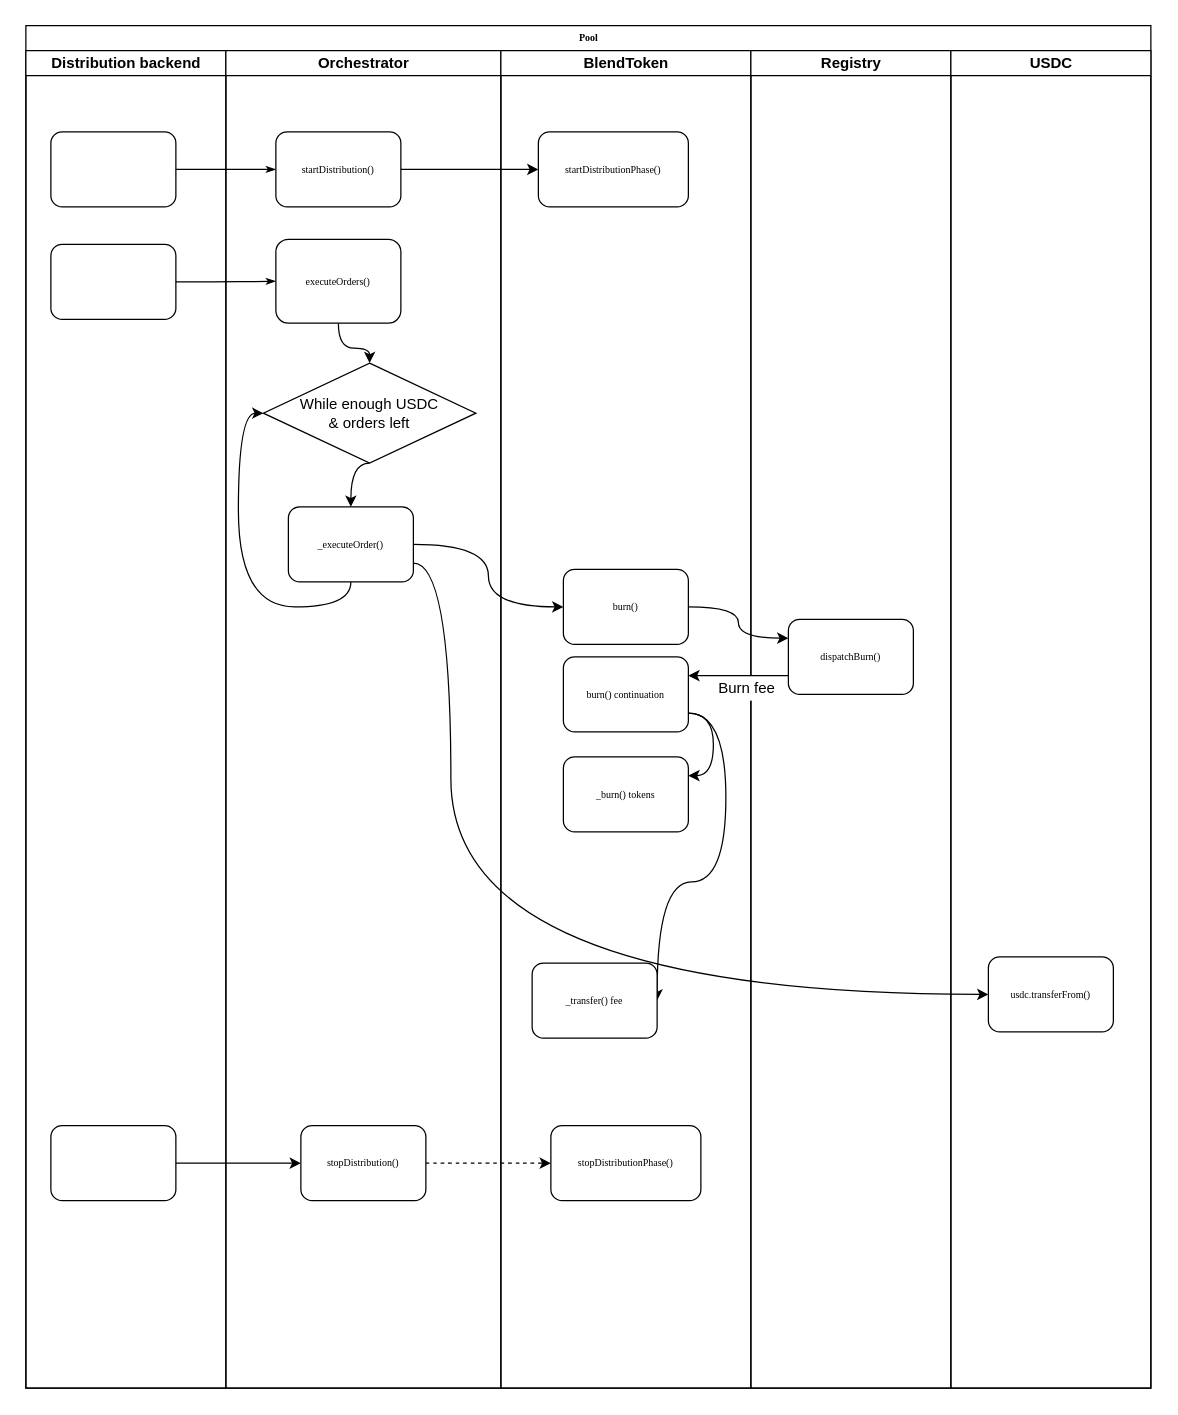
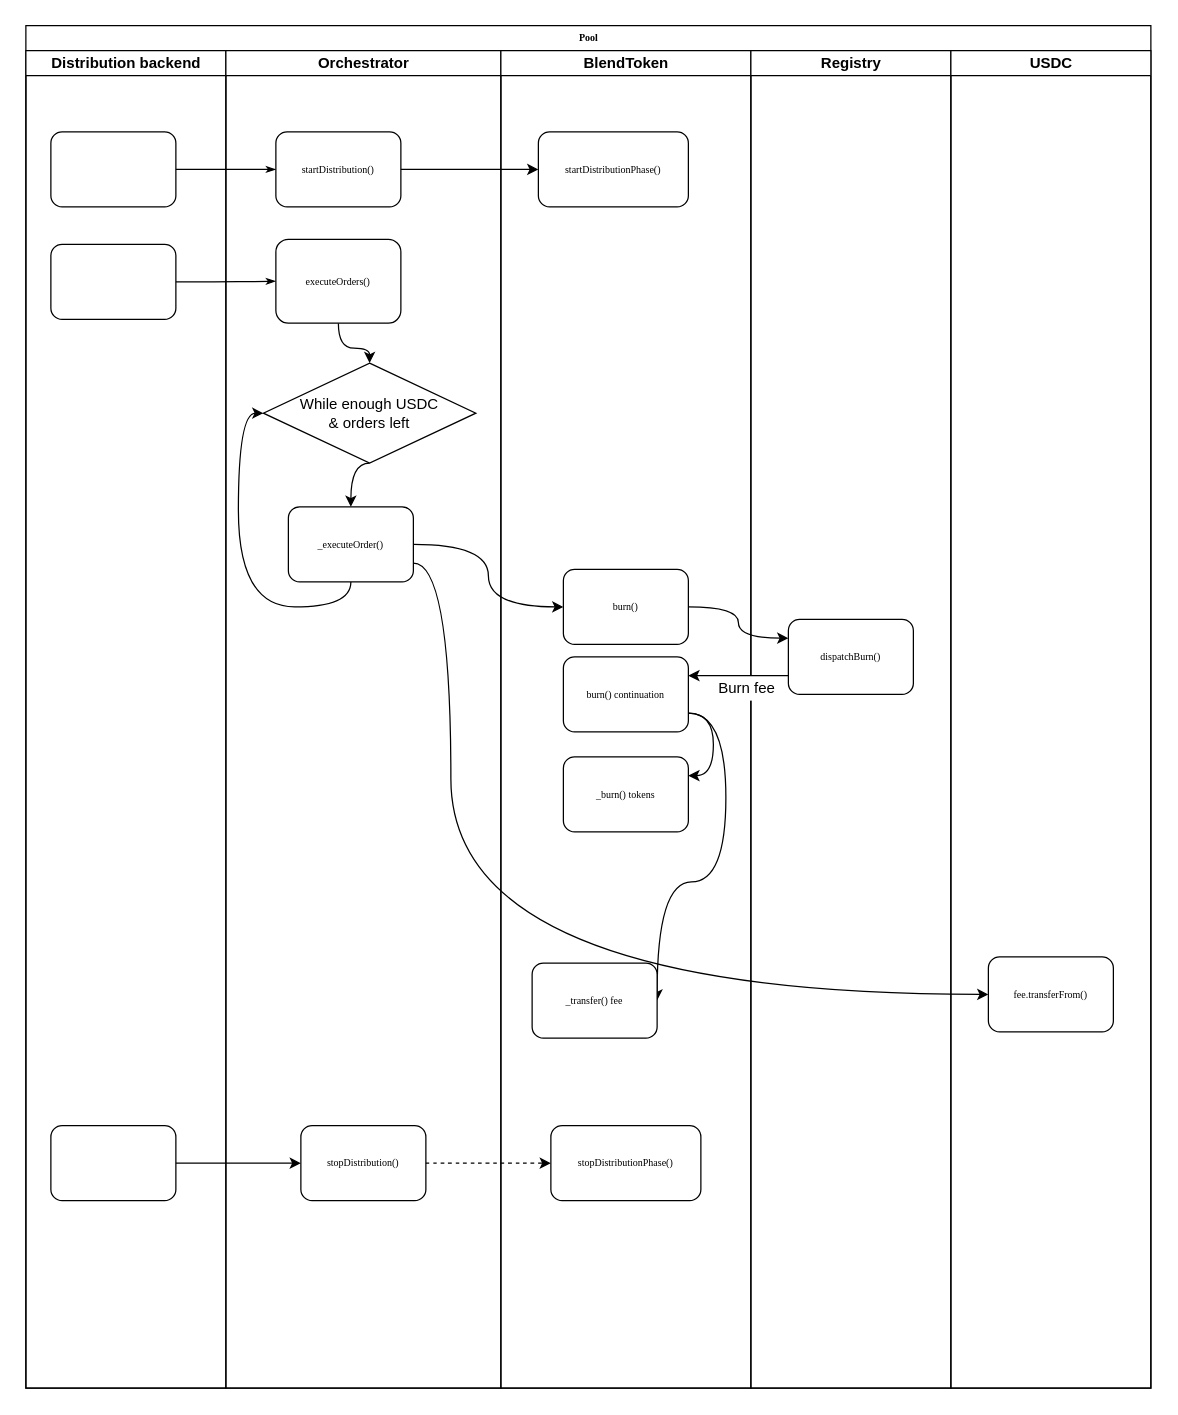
node "usdc.transferFrom()": label "usdc.transferFrom()" -> "fee.transferFrom()"
